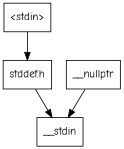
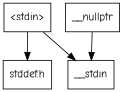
edge "stddef.h" -> "__stdin": now "<stdin>" -> "__stdin"
